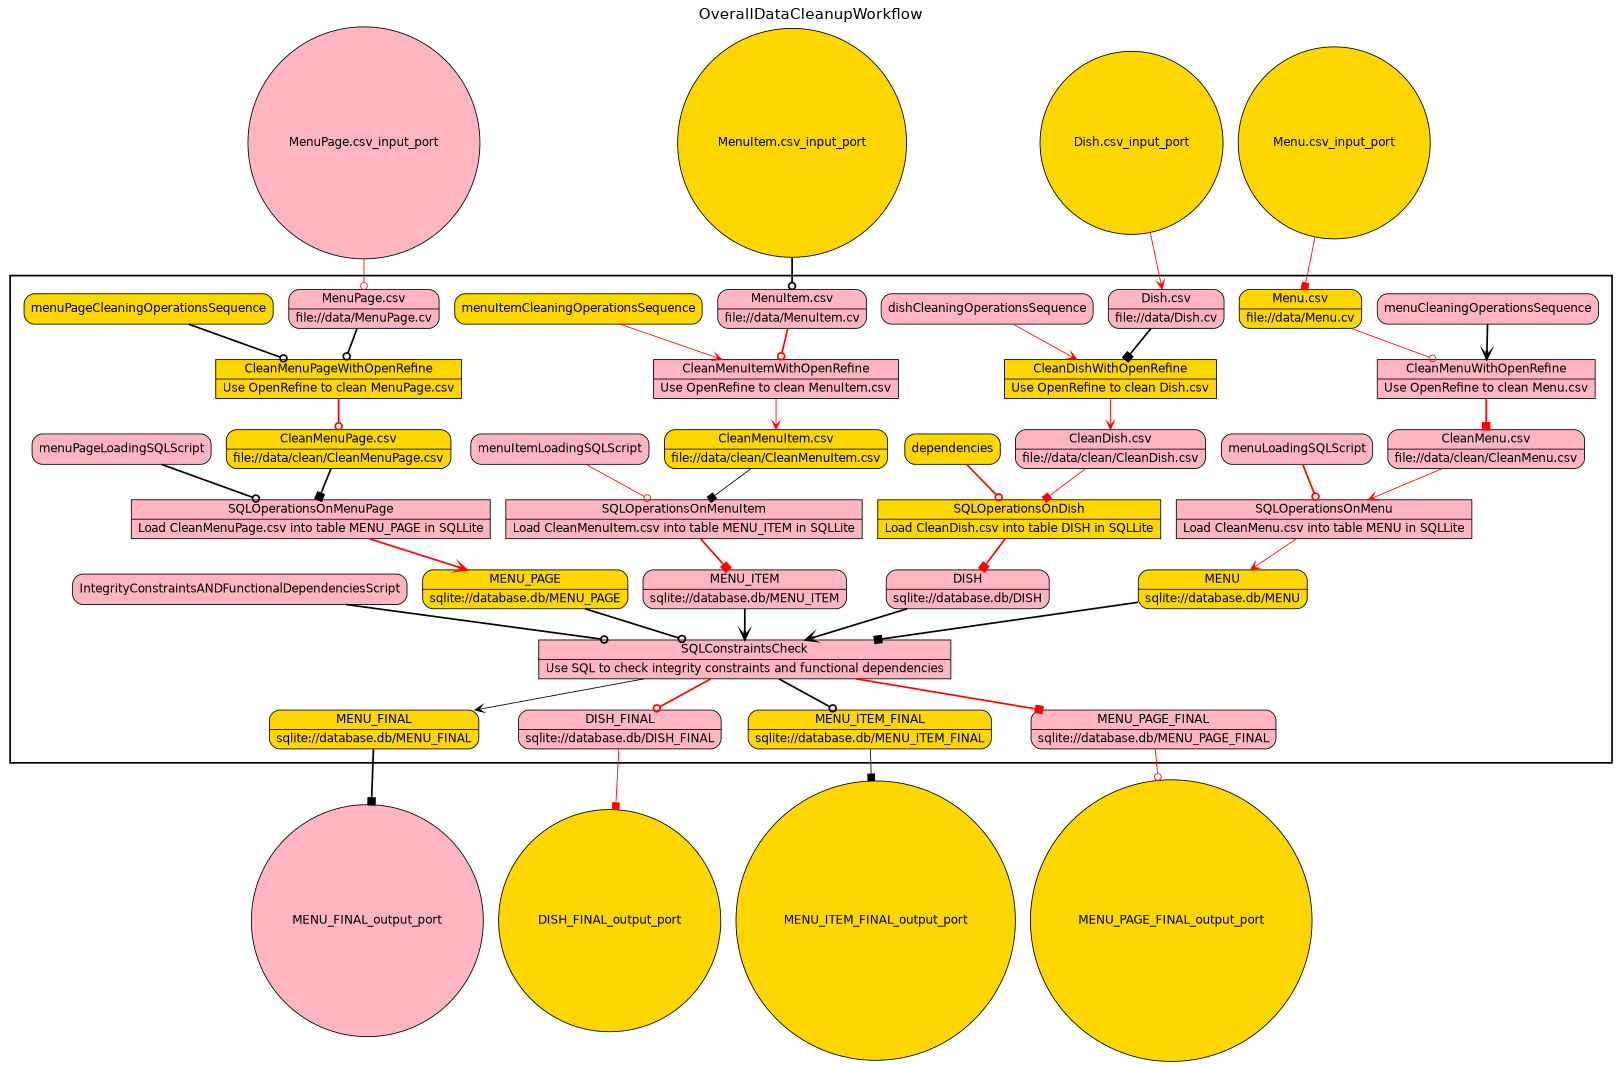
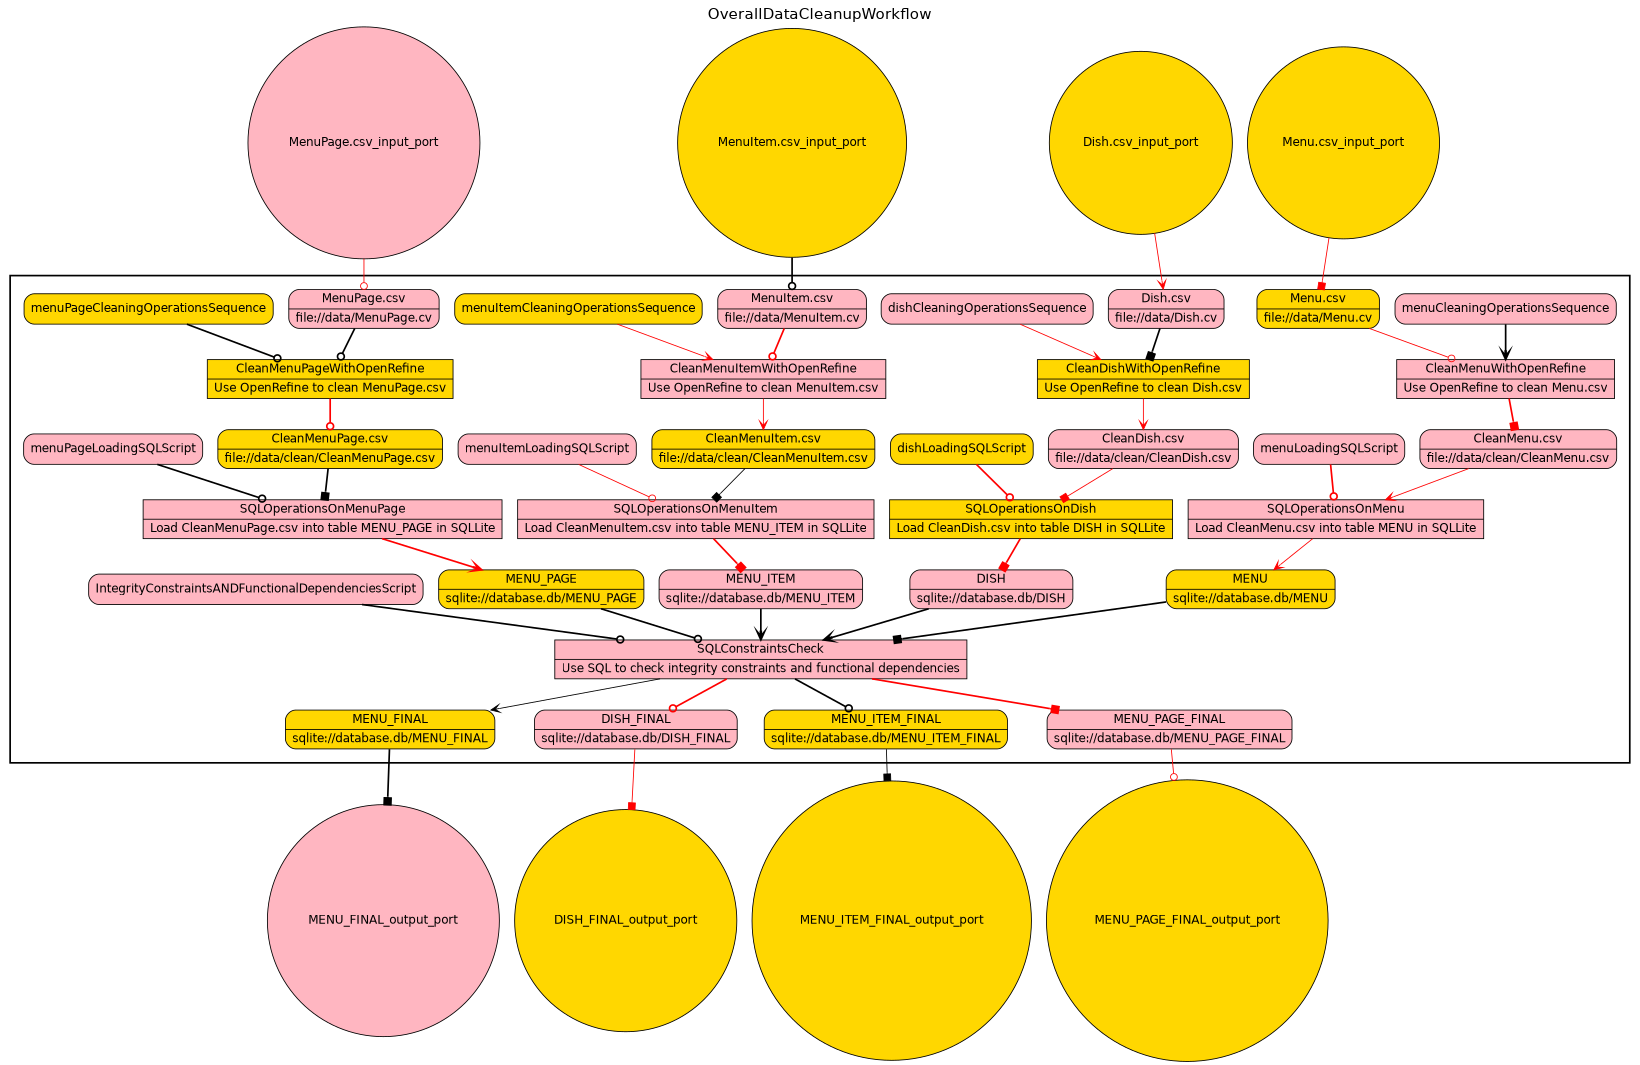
node "dependencies": label "dependencies" -> "dishLoadingSQLScript"
